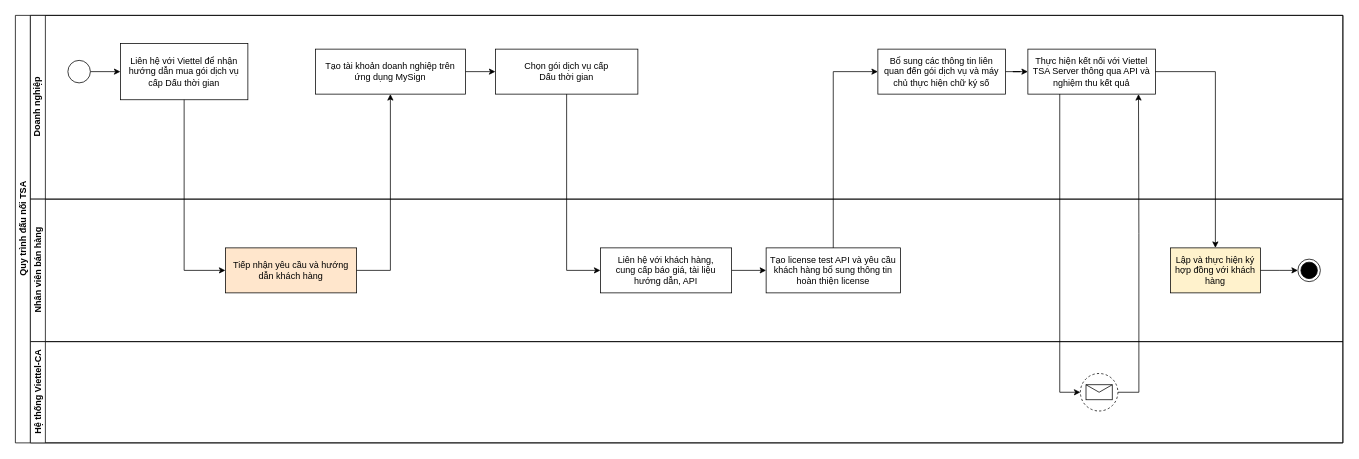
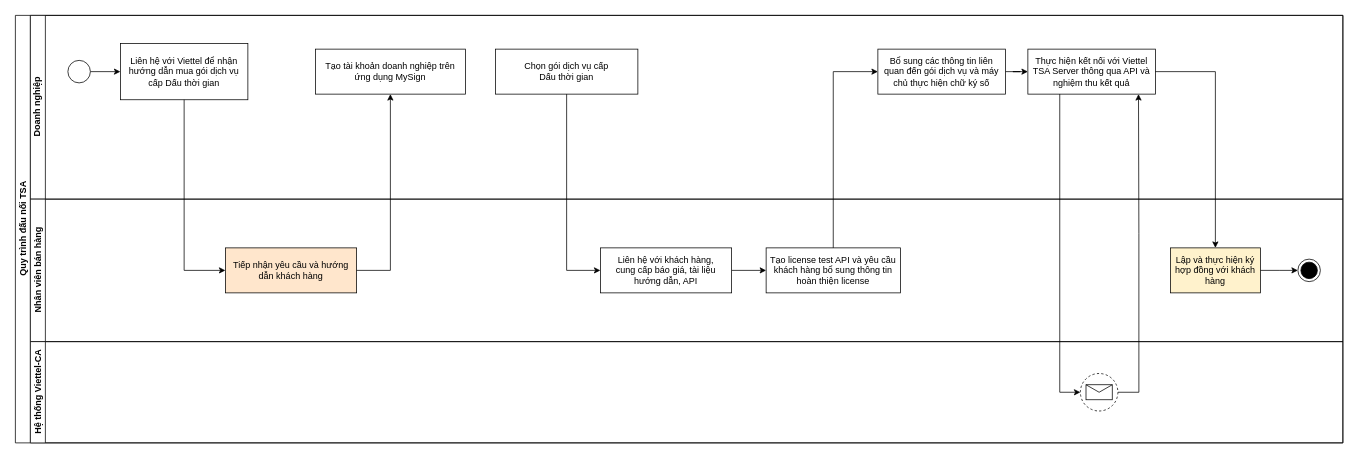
edge "Tạo tài khoản doanh nghiệp trên ứng dụng MySign" -> "Chọn gói dịch vụ cấp Dấu thời gian": removed
